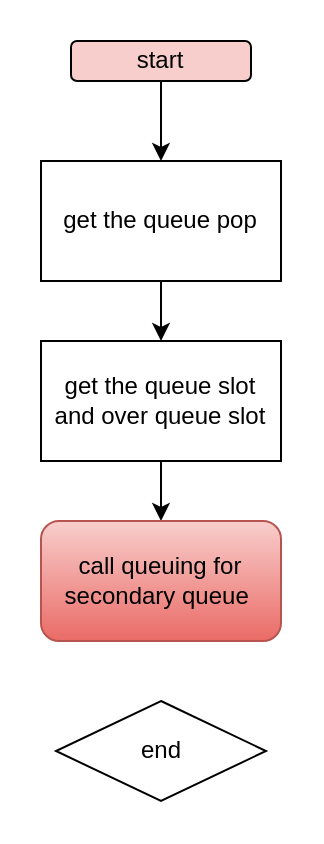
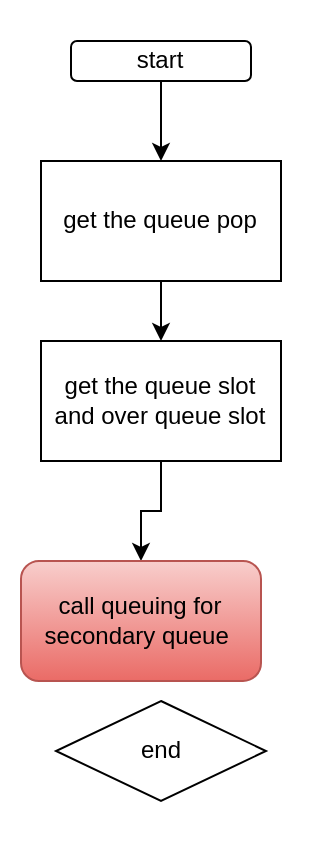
node "start": fillcolor #f8cecc -> #ffffff
node "call queuing for secondary queue": moved (161, 581) -> (141, 621)
